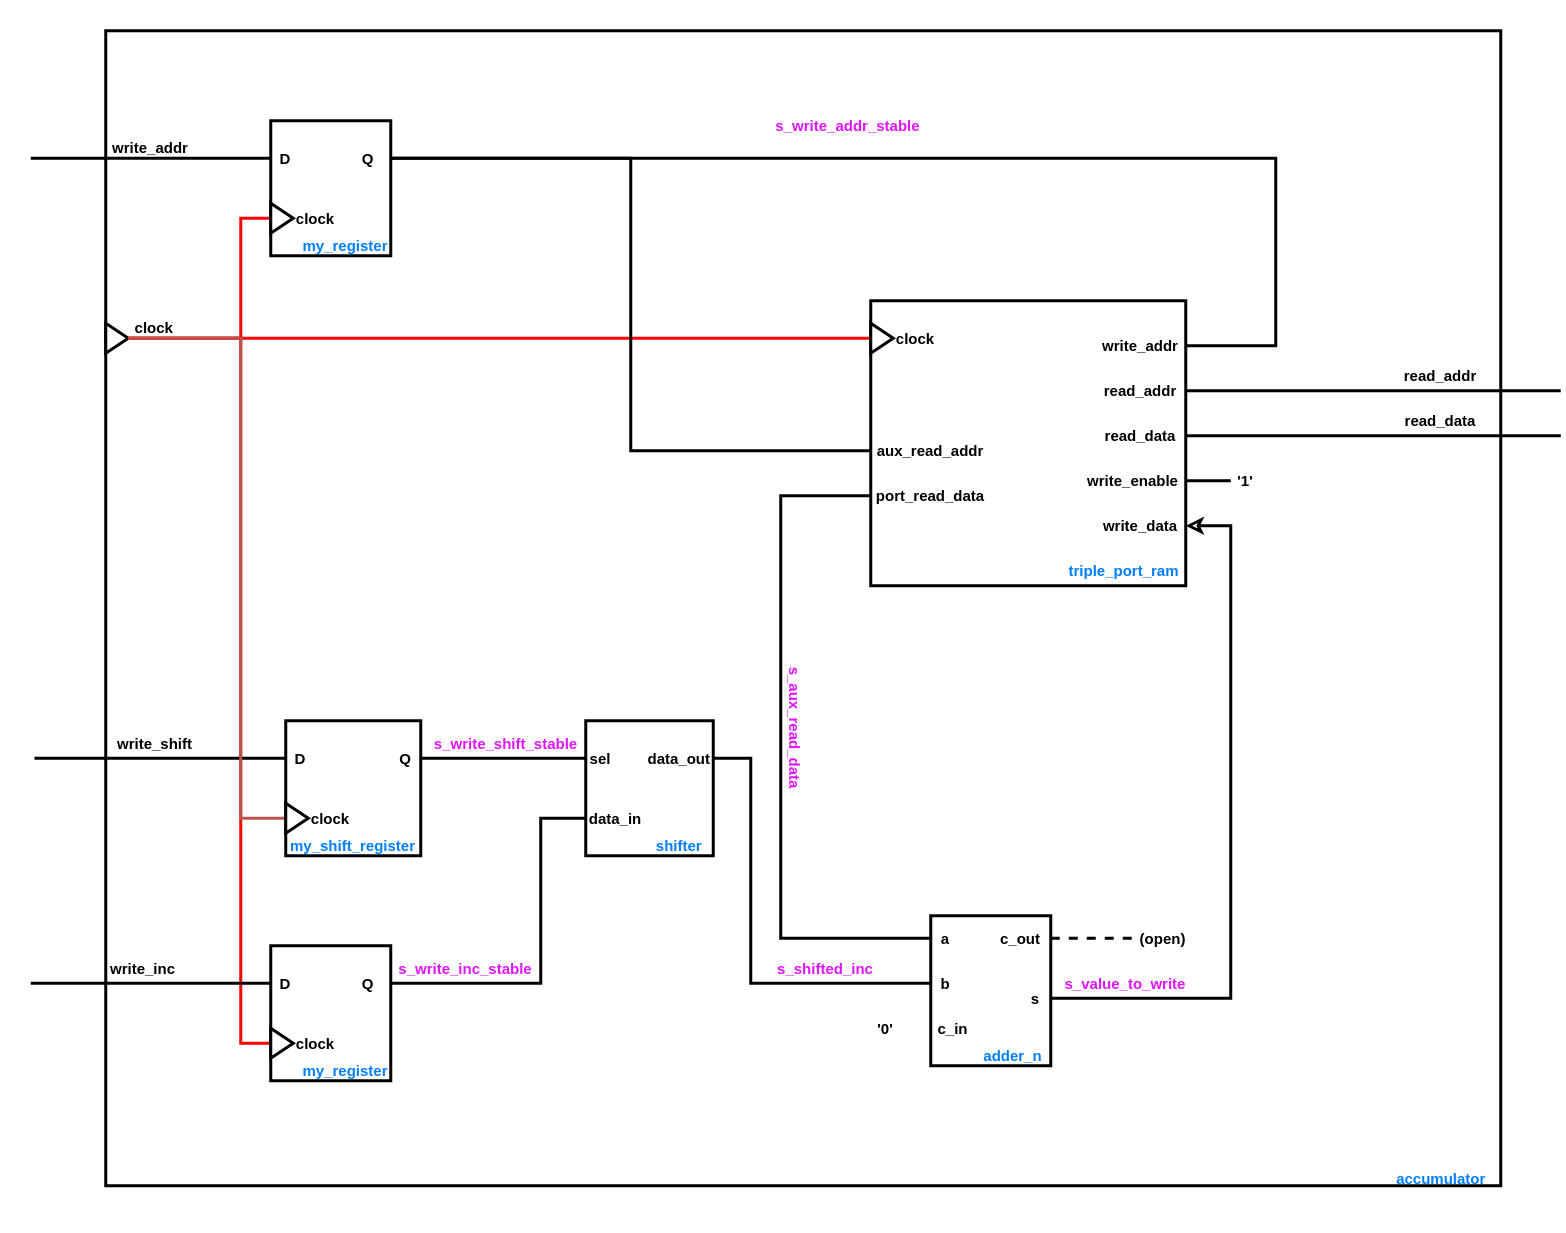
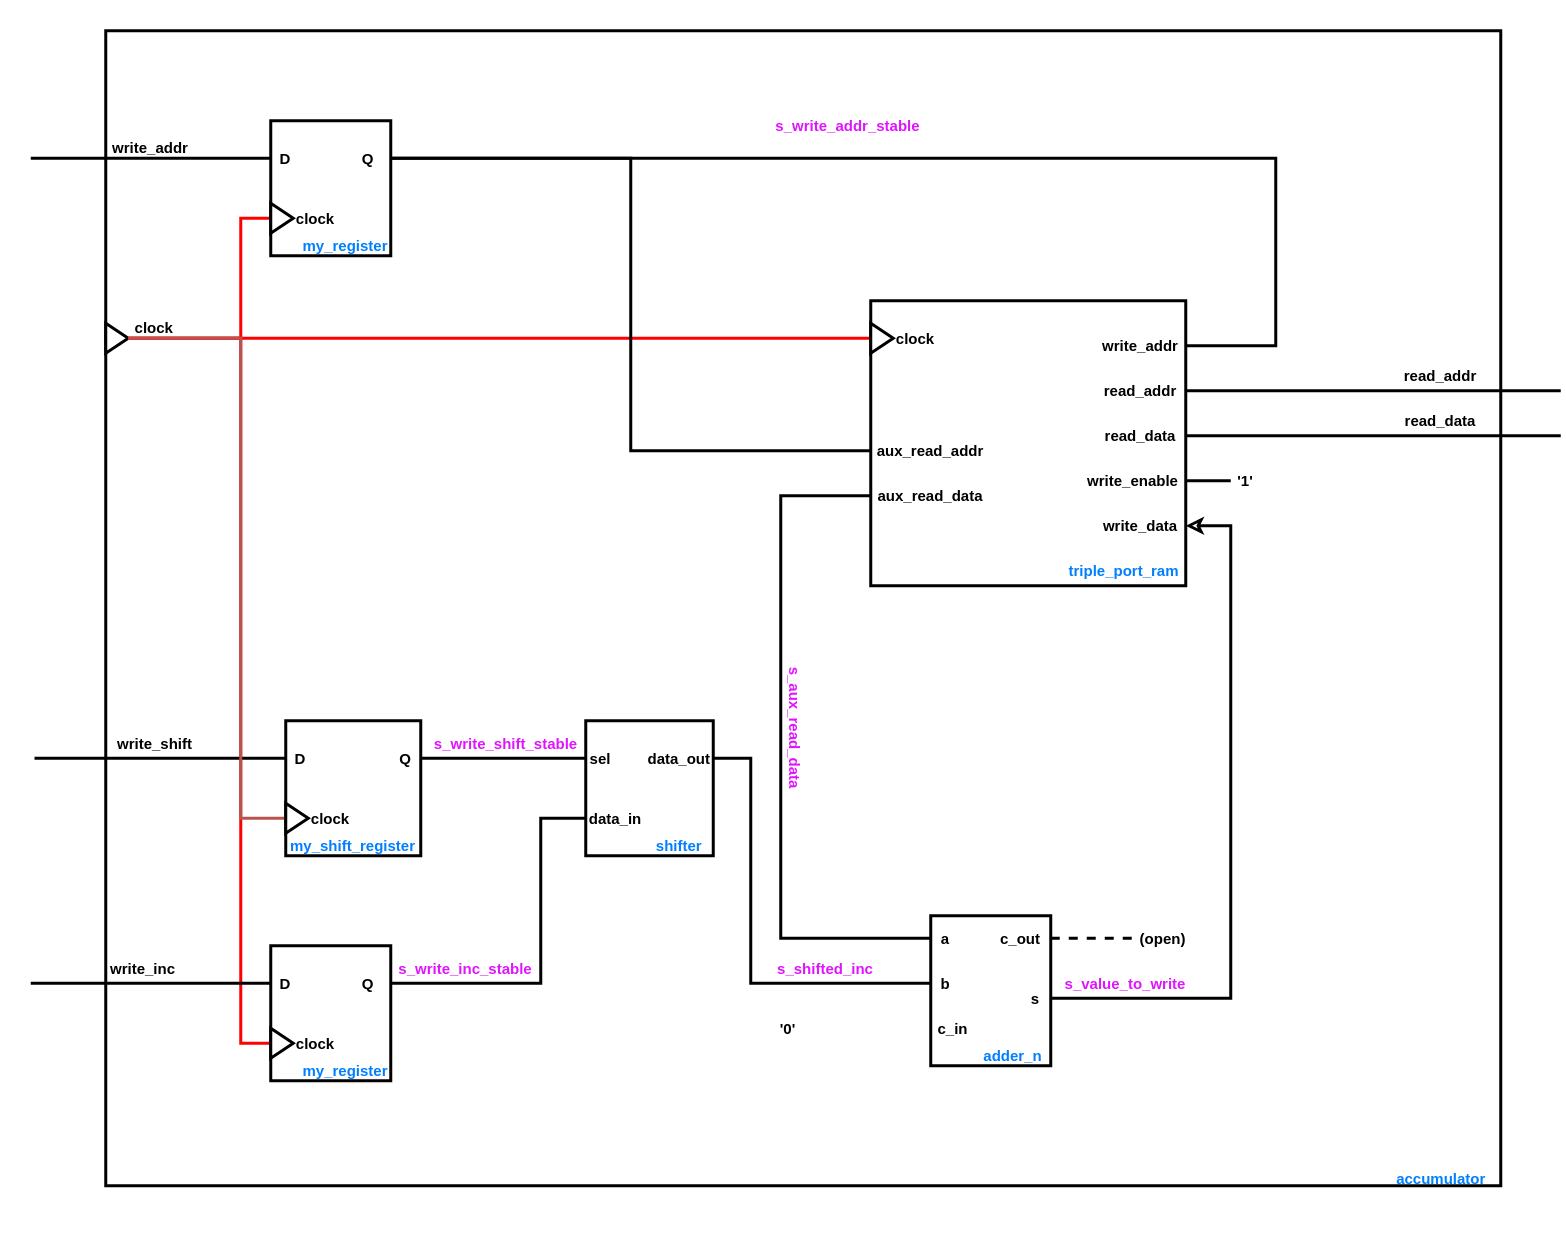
node "port_read_data": label "port_read_data" -> "aux_read_data"
node "'0'": moved (886, 1028) -> (788, 1028)
